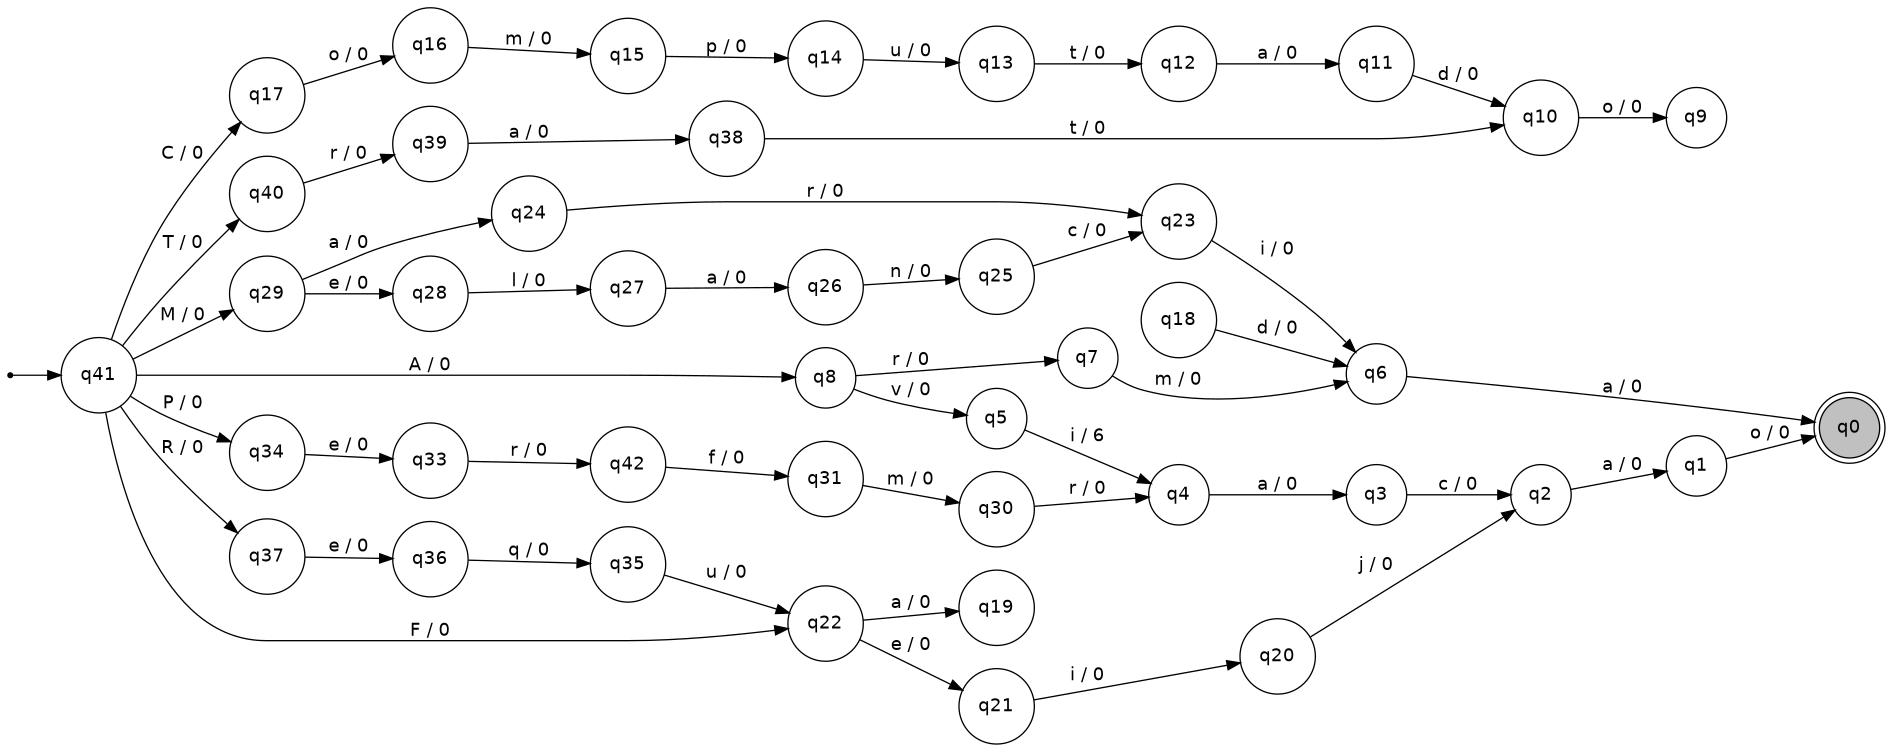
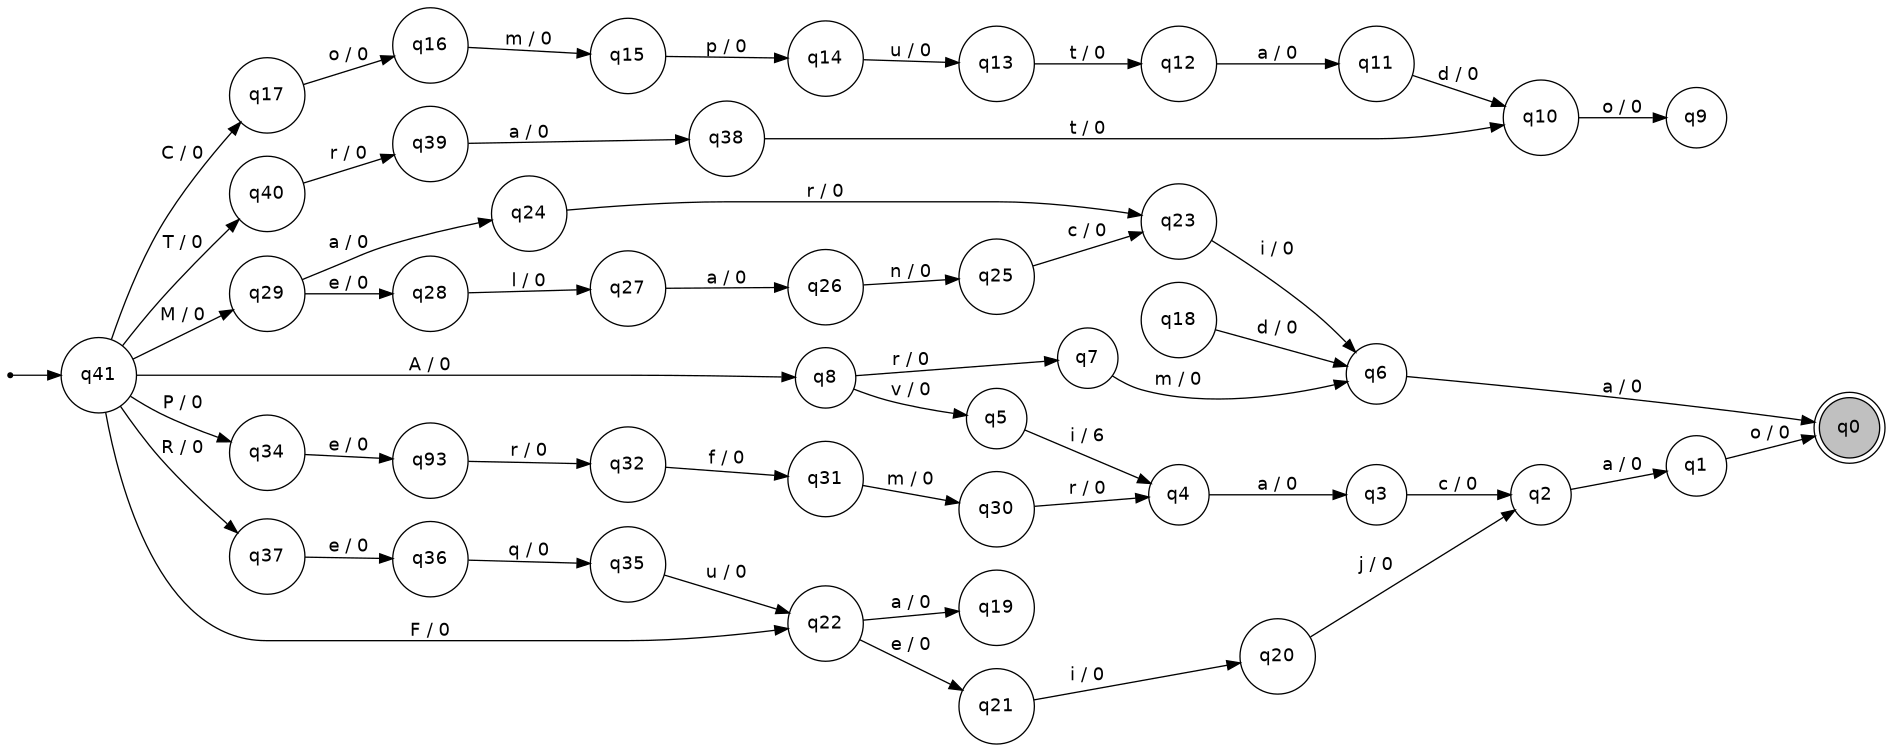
node "q33": label "q33" -> "q93"
node "q42": label "q42" -> "q32"
